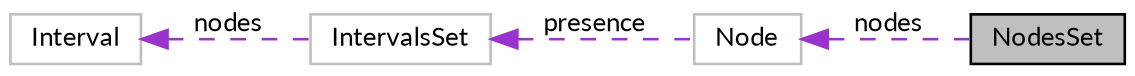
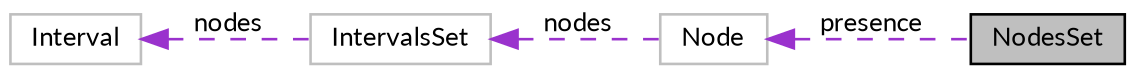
edge "Node" -> "IntervalsSet": label " presence" -> " nodes"
edge "NodesSet" -> "Node": label " nodes" -> " presence"
